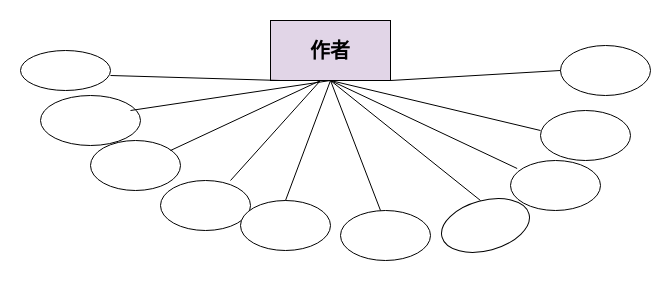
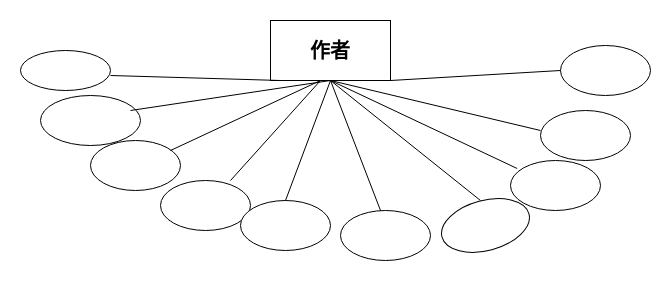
node "作者": fillcolor #e1d5e7 -> #ffffff
